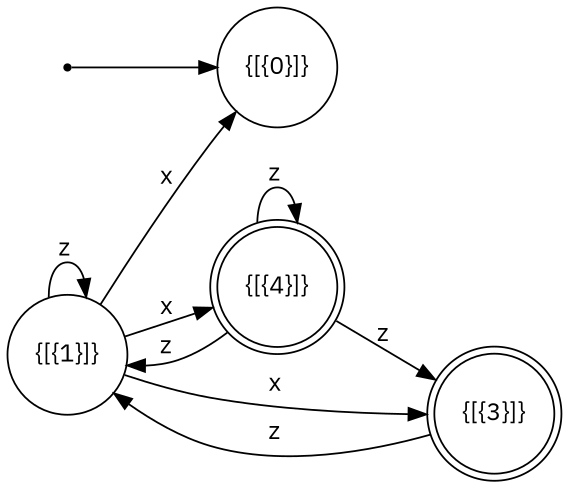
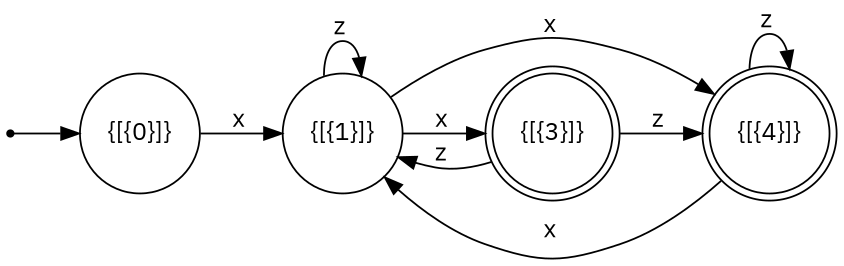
edge "{[{1}]}" -> "{[{0}]}": reversed
edge "{[{4}]}" -> "{[{3}]}": reversed
edge "{[{4}]}" -> "{[{1}]}": label "z " -> "x "
